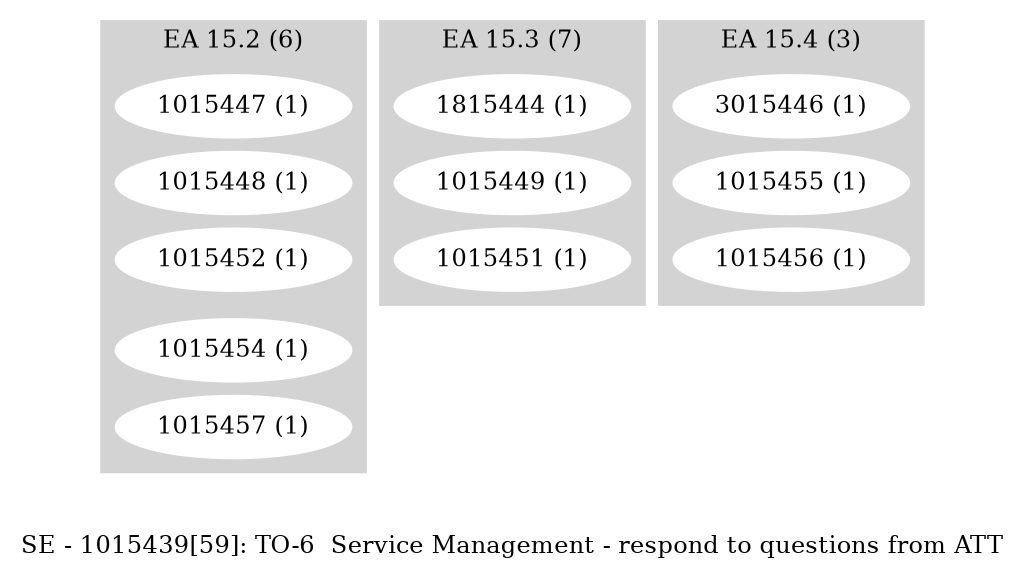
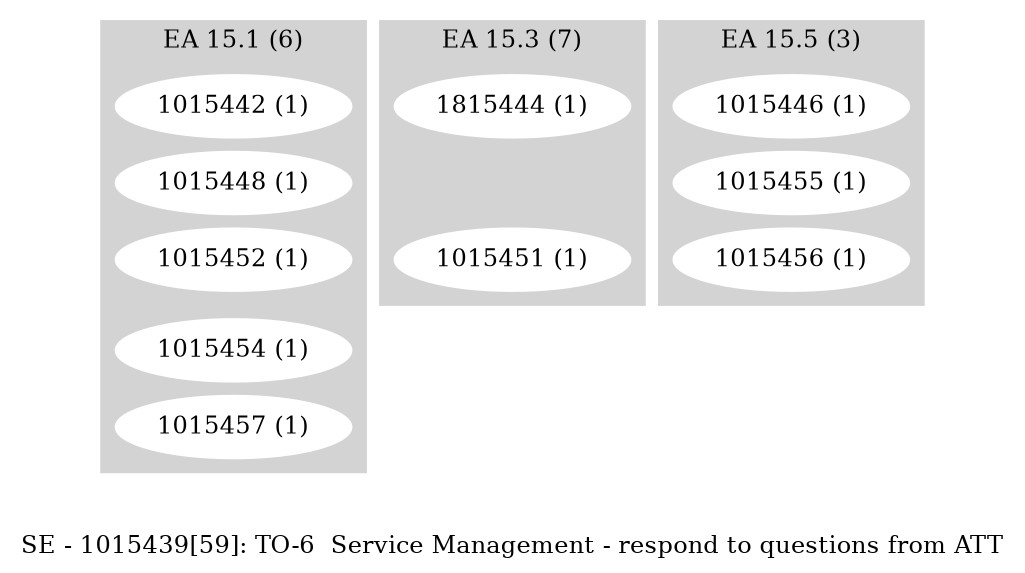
cluster "EA 15.2 (6)": label "EA 15.2 (6)" -> "EA 15.1 (6)"
cluster "EA 15.4 (3)": label "EA 15.4 (3)" -> "EA 15.5 (3)"
node "1015447 (1)": label "1015447 (1)" -> "1015442 (1)"
node "3015446 (1)": label "3015446 (1)" -> "1015446 (1)"
node "1015449 (1)": removed
